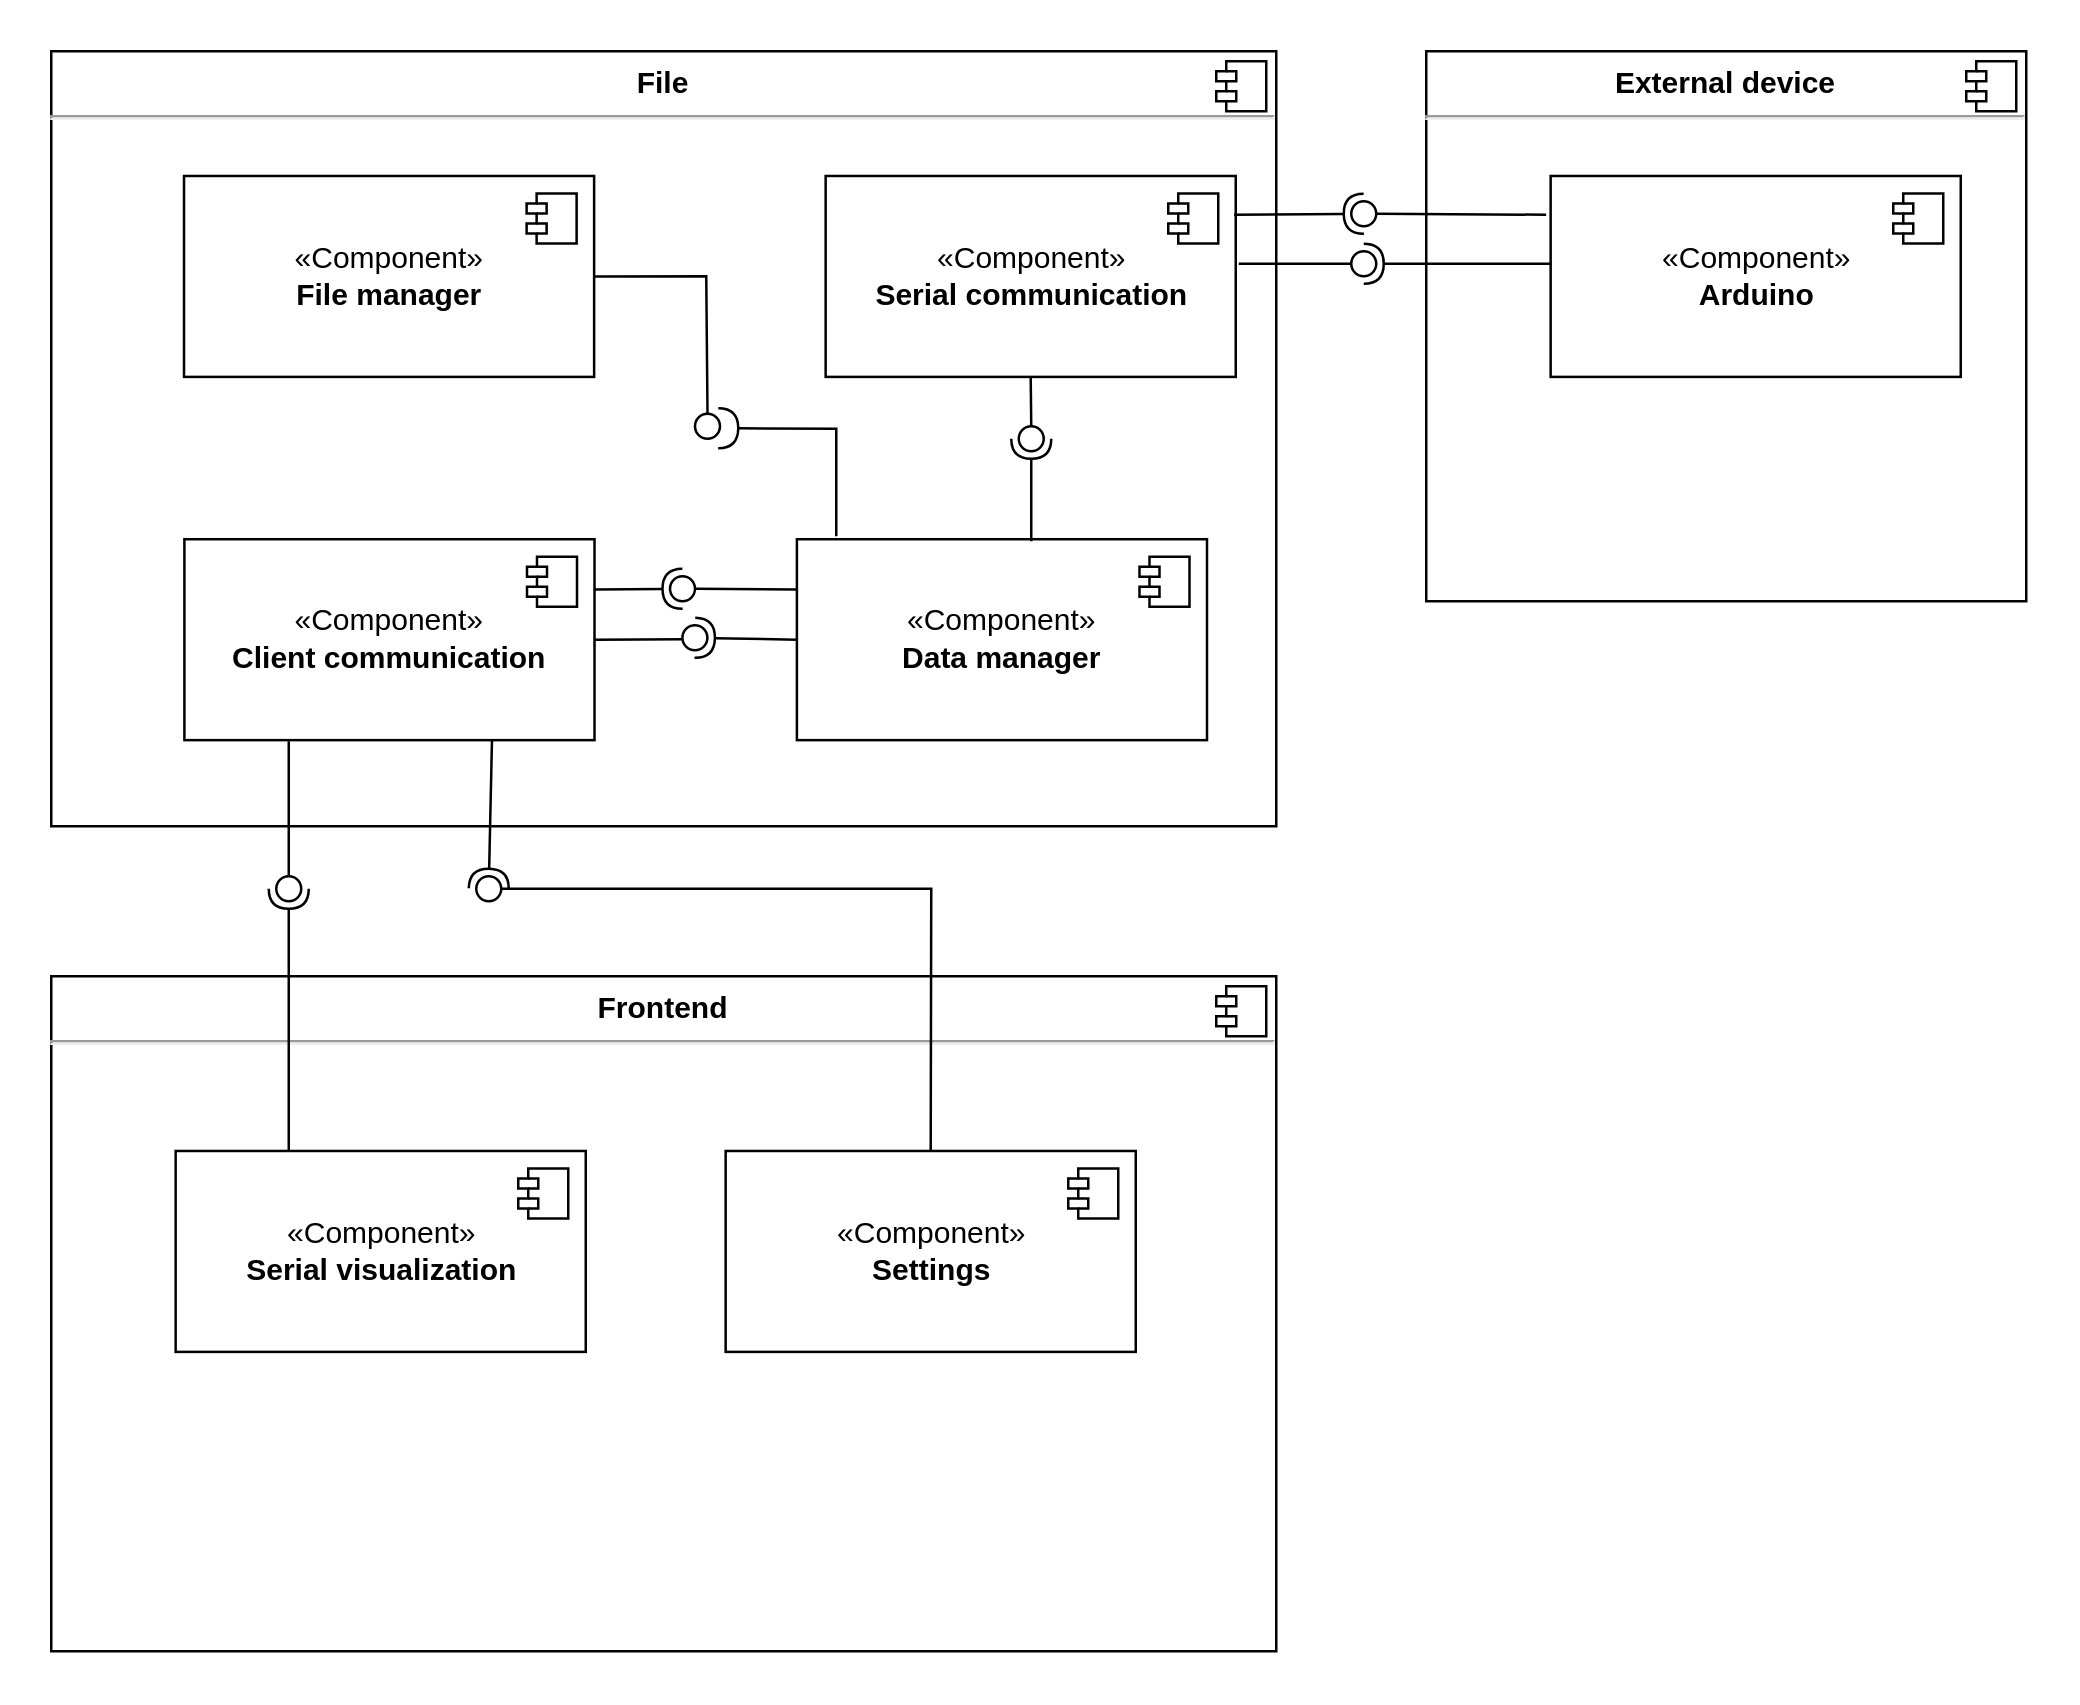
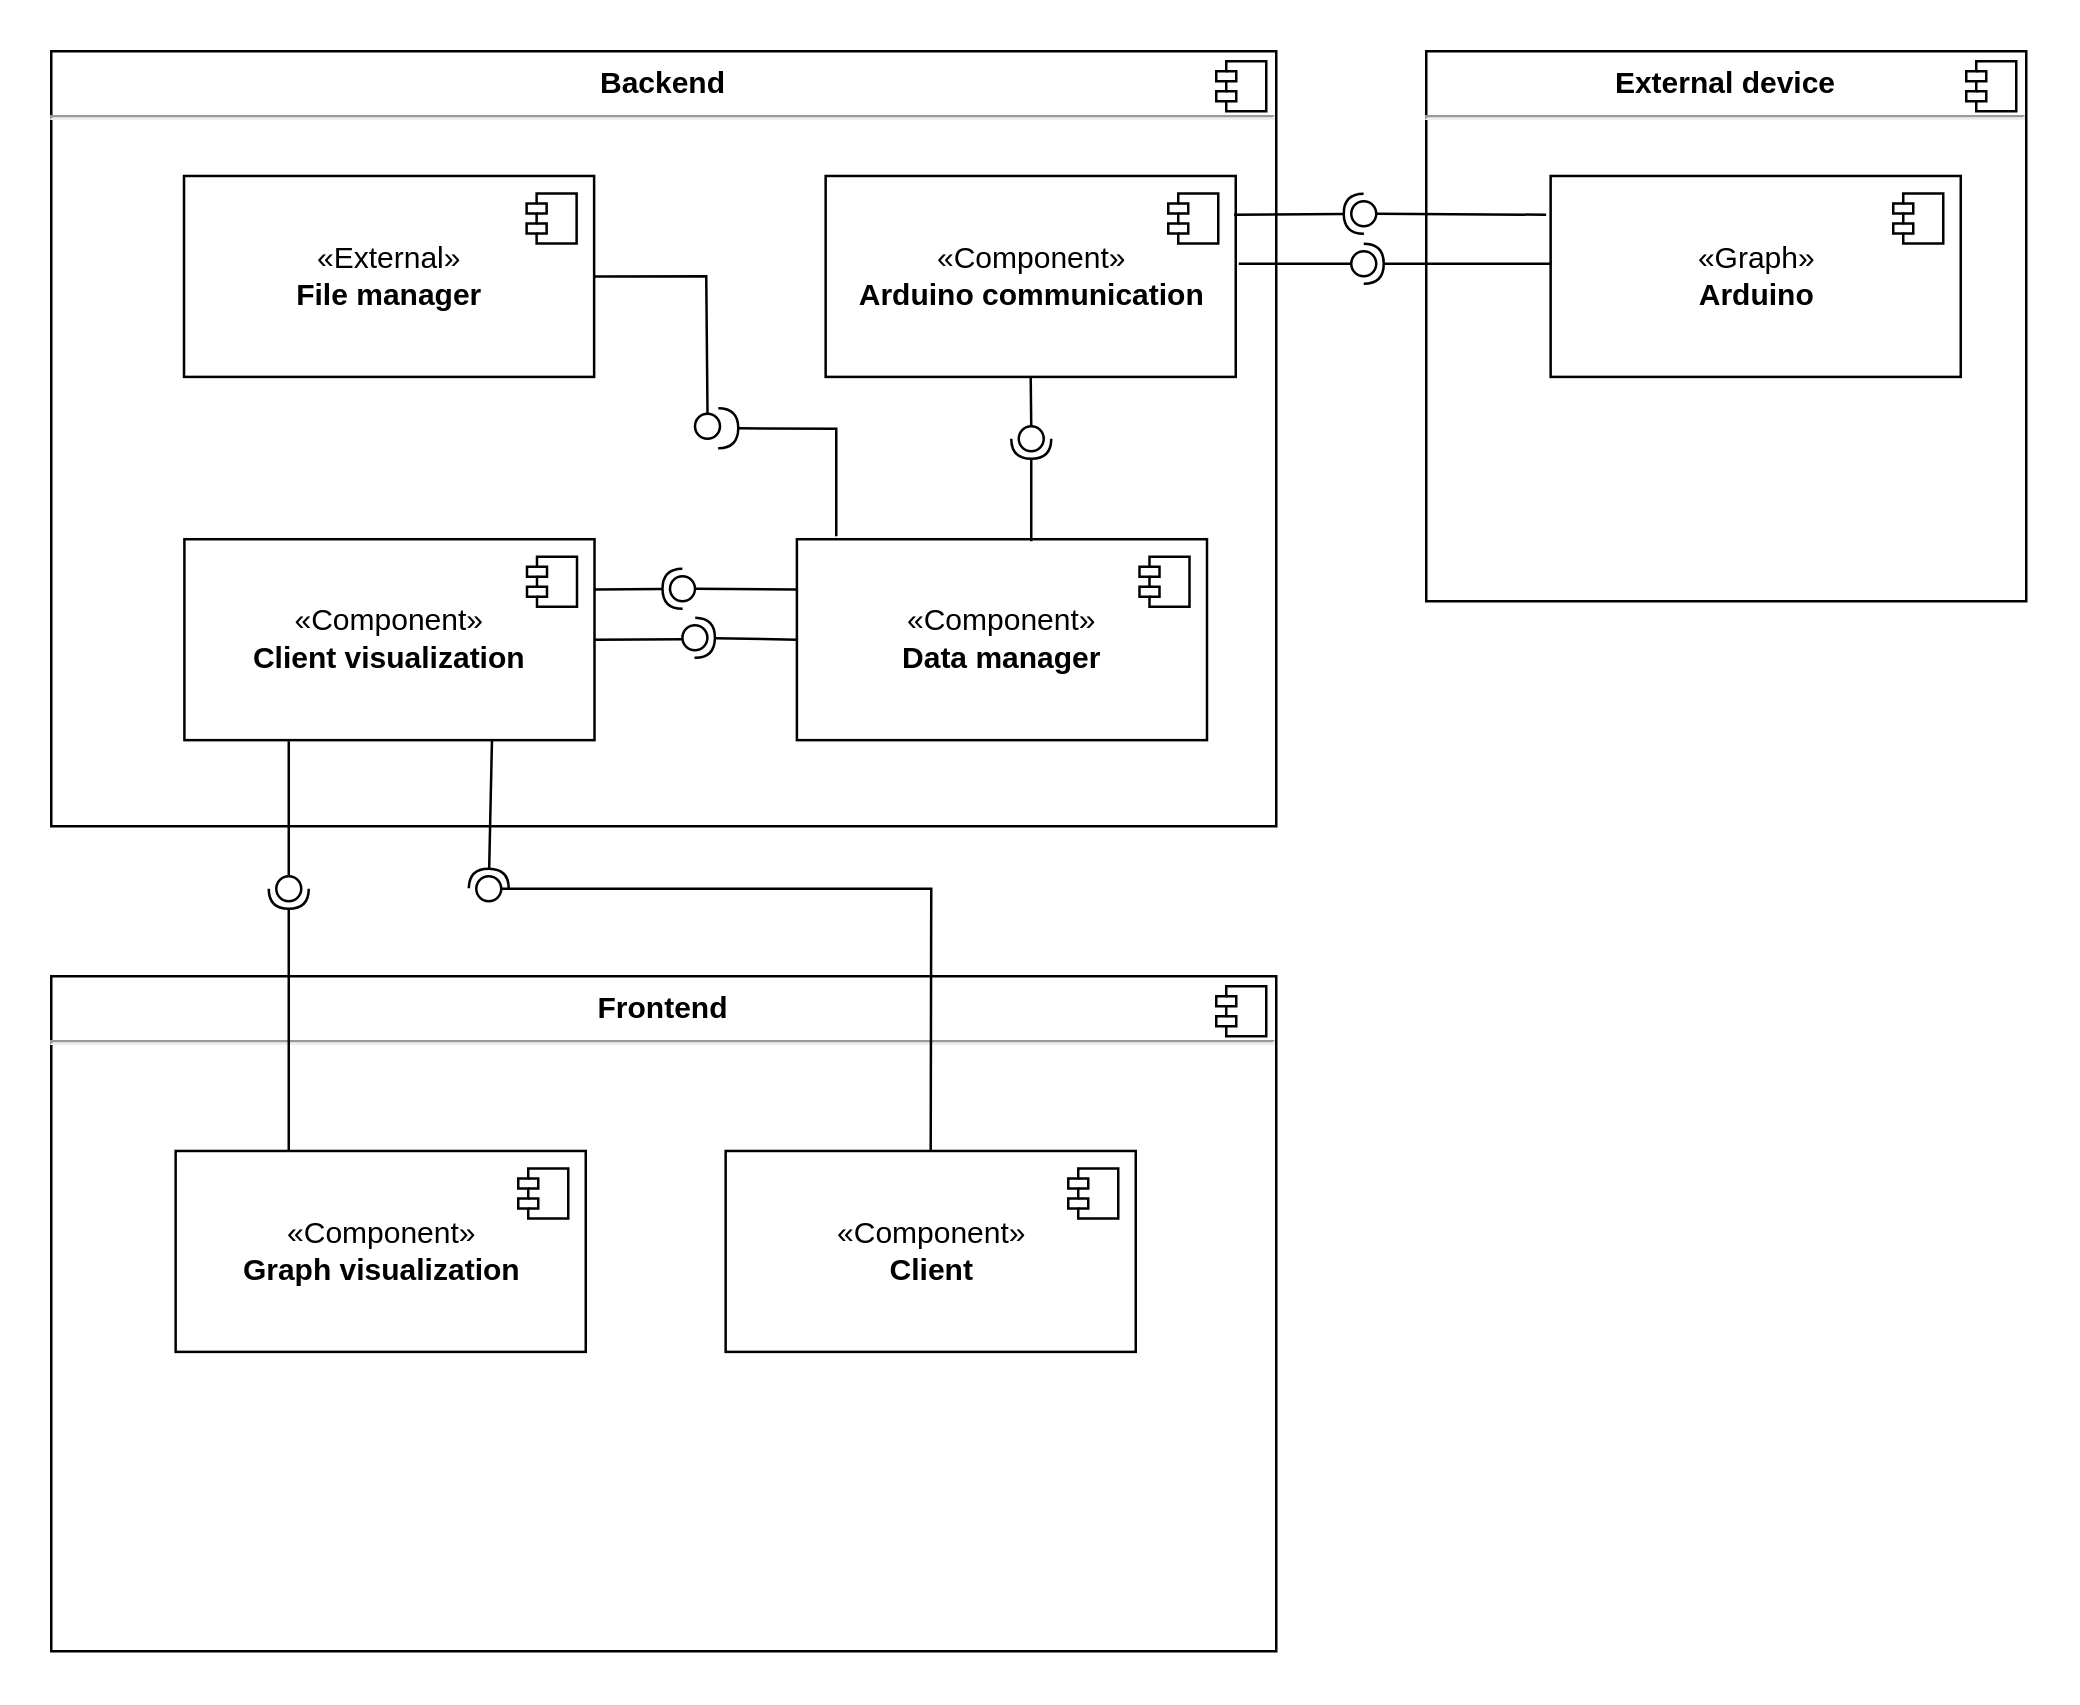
node "File": label "File" -> "Backend"
node "«Component» File manager": label "«Component» File manager" -> "«External» File manager"
node "«Component» Serial communication": label "«Component» Serial communication" -> "«Component» Arduino communication"
node "«Component» Arduino": label "«Component» Arduino" -> "«Graph» Arduino"
node "«Component» Client communication": label "«Component» Client communication" -> "«Component» Client visualization"
node "«Component» Serial visualization": label "«Component» Serial visualization" -> "«Component» Graph visualization"
node "«Component» Settings": label "«Component» Settings" -> "«Component» Client"
